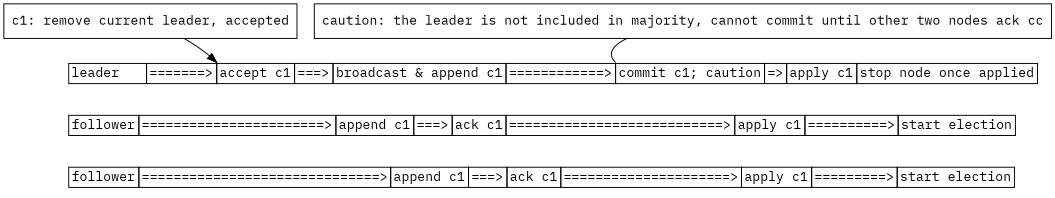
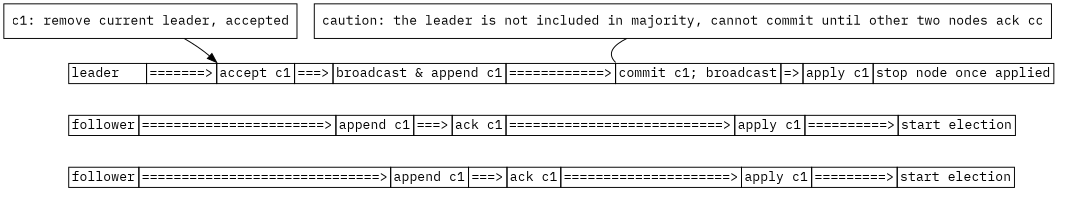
node "leader": text "commit c1; caution" -> "commit c1; broadcast"
